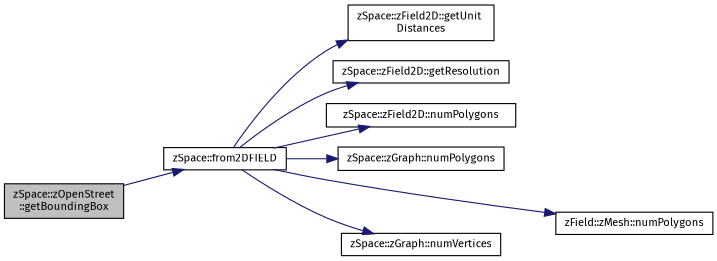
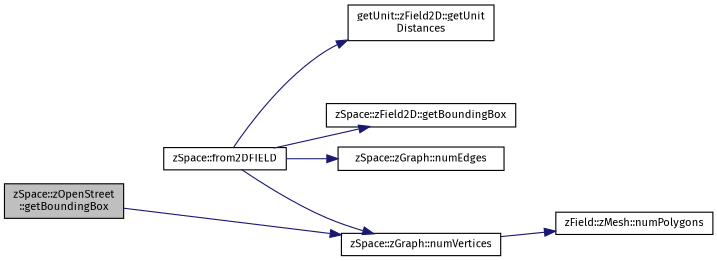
node "zSpace::zField2D::getUnit Distances": label "zSpace::zField2D::getUnit Distances" -> "getUnit::zField2D::getUnit Distances"
node "zSpace::zField2D::getResolution": removed
node "zSpace::zField2D::numPolygons": label "zSpace::zField2D::numPolygons" -> "zSpace::zField2D::getBoundingBox"
node "zSpace::zGraph::numPolygons": label "zSpace::zGraph::numPolygons" -> "zSpace::zGraph::numEdges"
edge "zSpace::zOpenStreet ::getBoundingBox" -> "zSpace::from2DFIELD": now "zSpace::zOpenStreet ::getBoundingBox" -> "zSpace::zGraph::numVertices"
edge "zSpace::from2DFIELD" -> "zField::zMesh::numPolygons": now "zSpace::zGraph::numVertices" -> "zField::zMesh::numPolygons"
